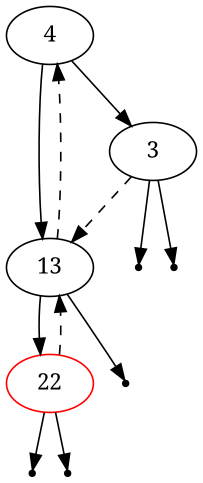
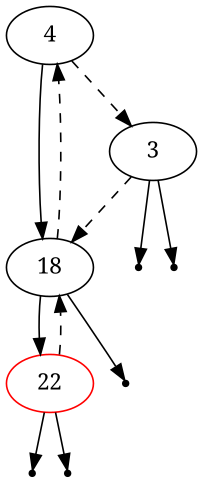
edge "4" -> "3": style solid -> dashed
node "13": label "13" -> "18"
